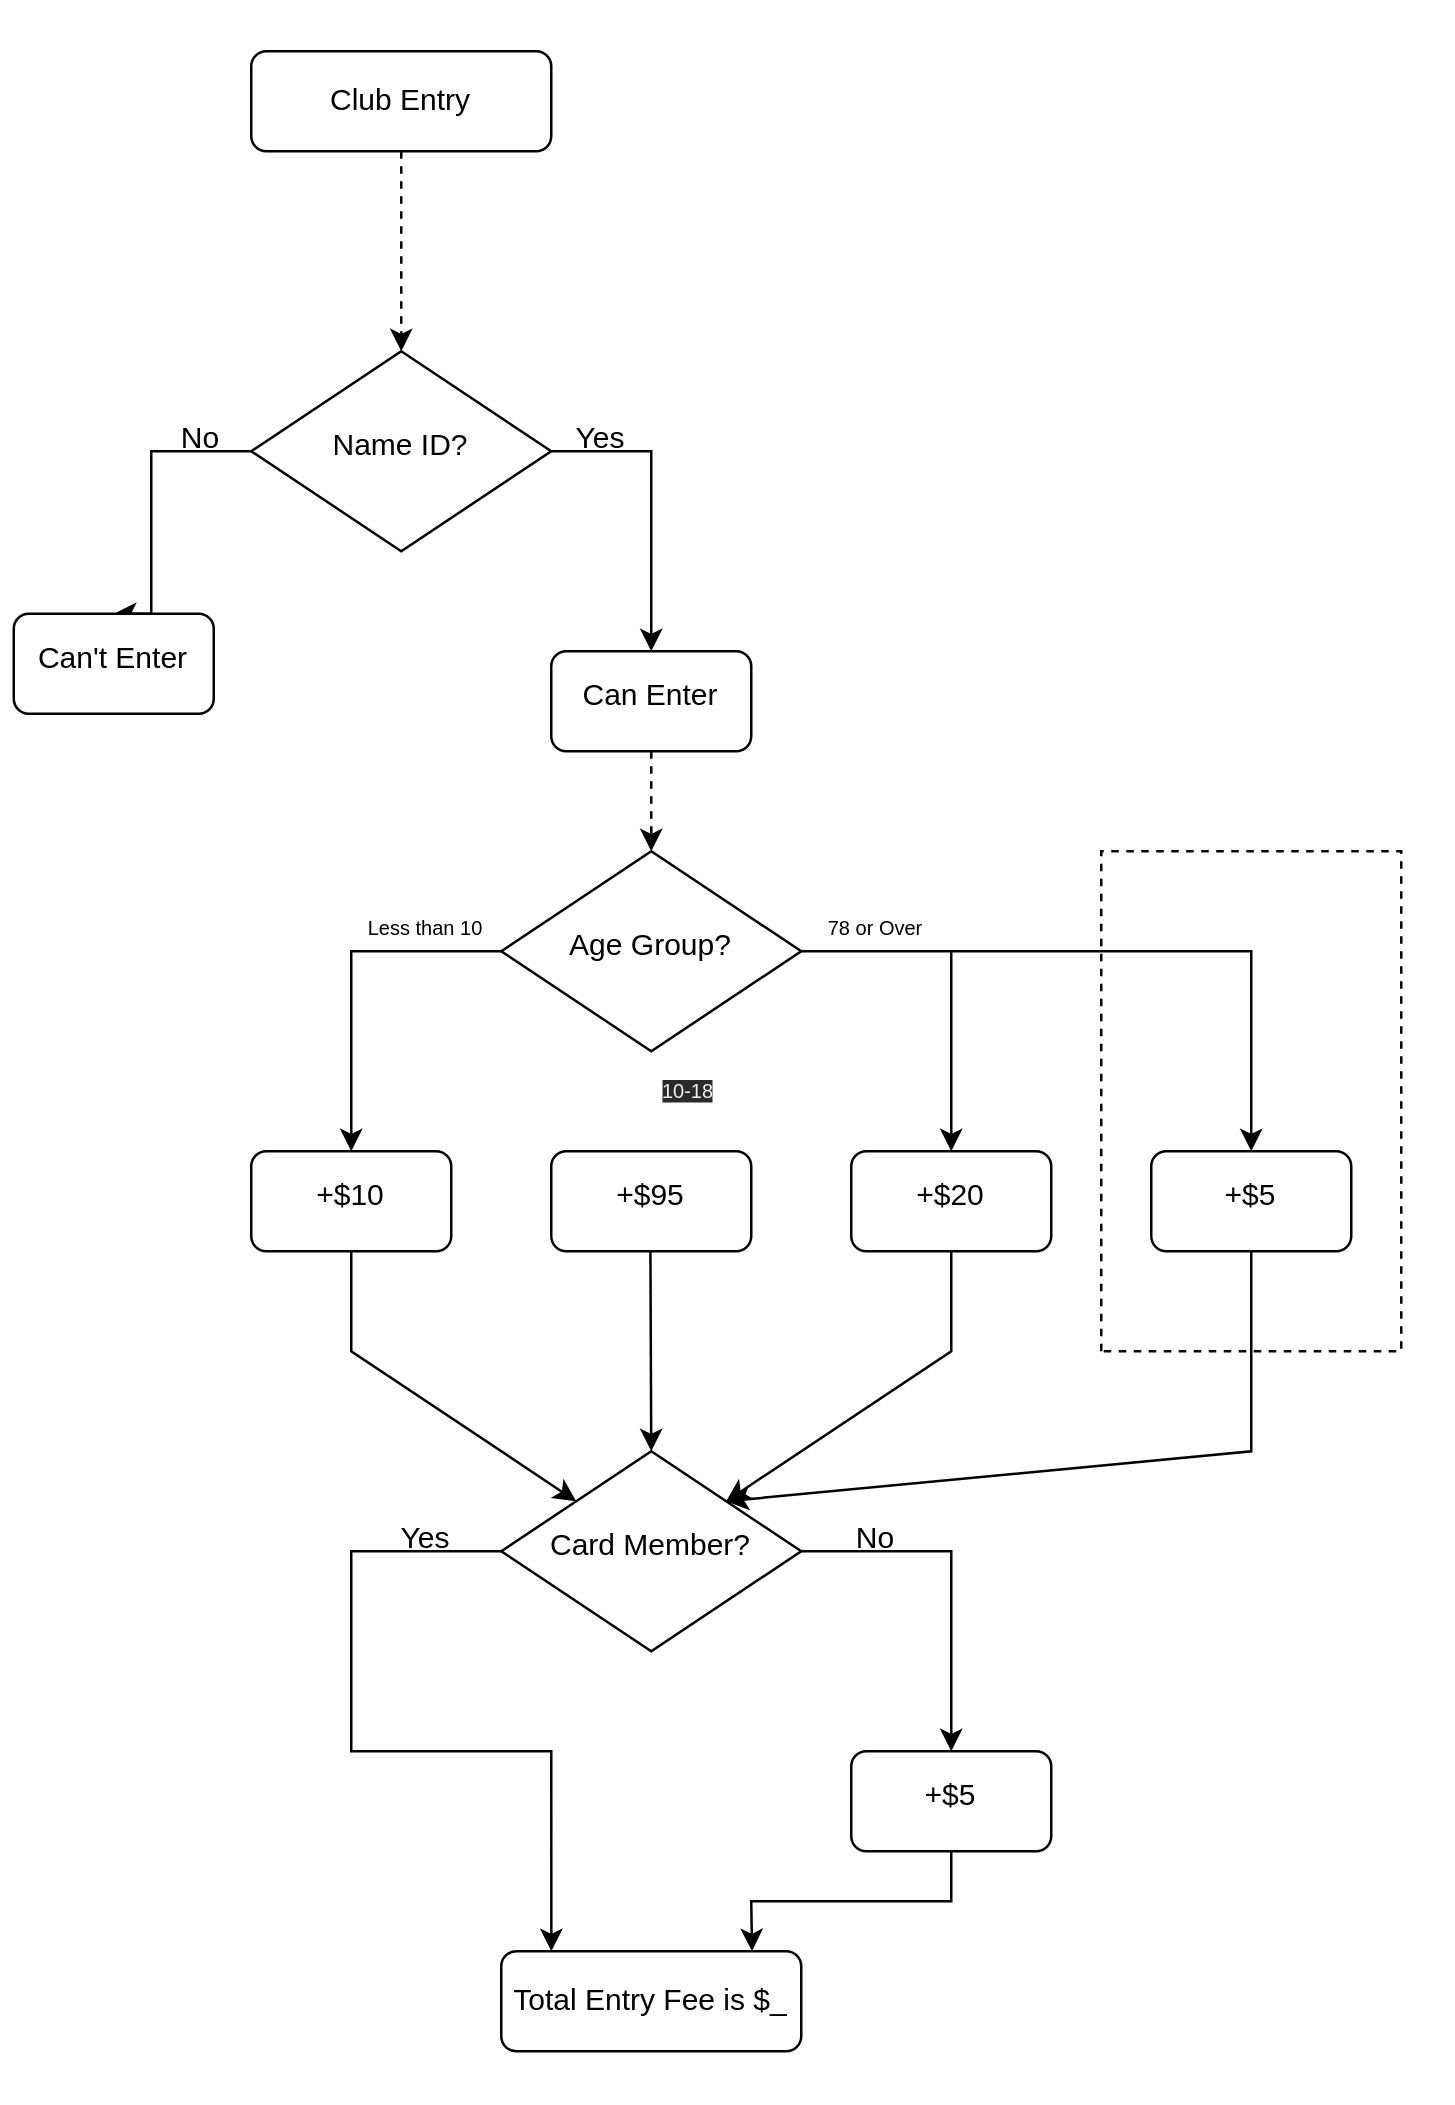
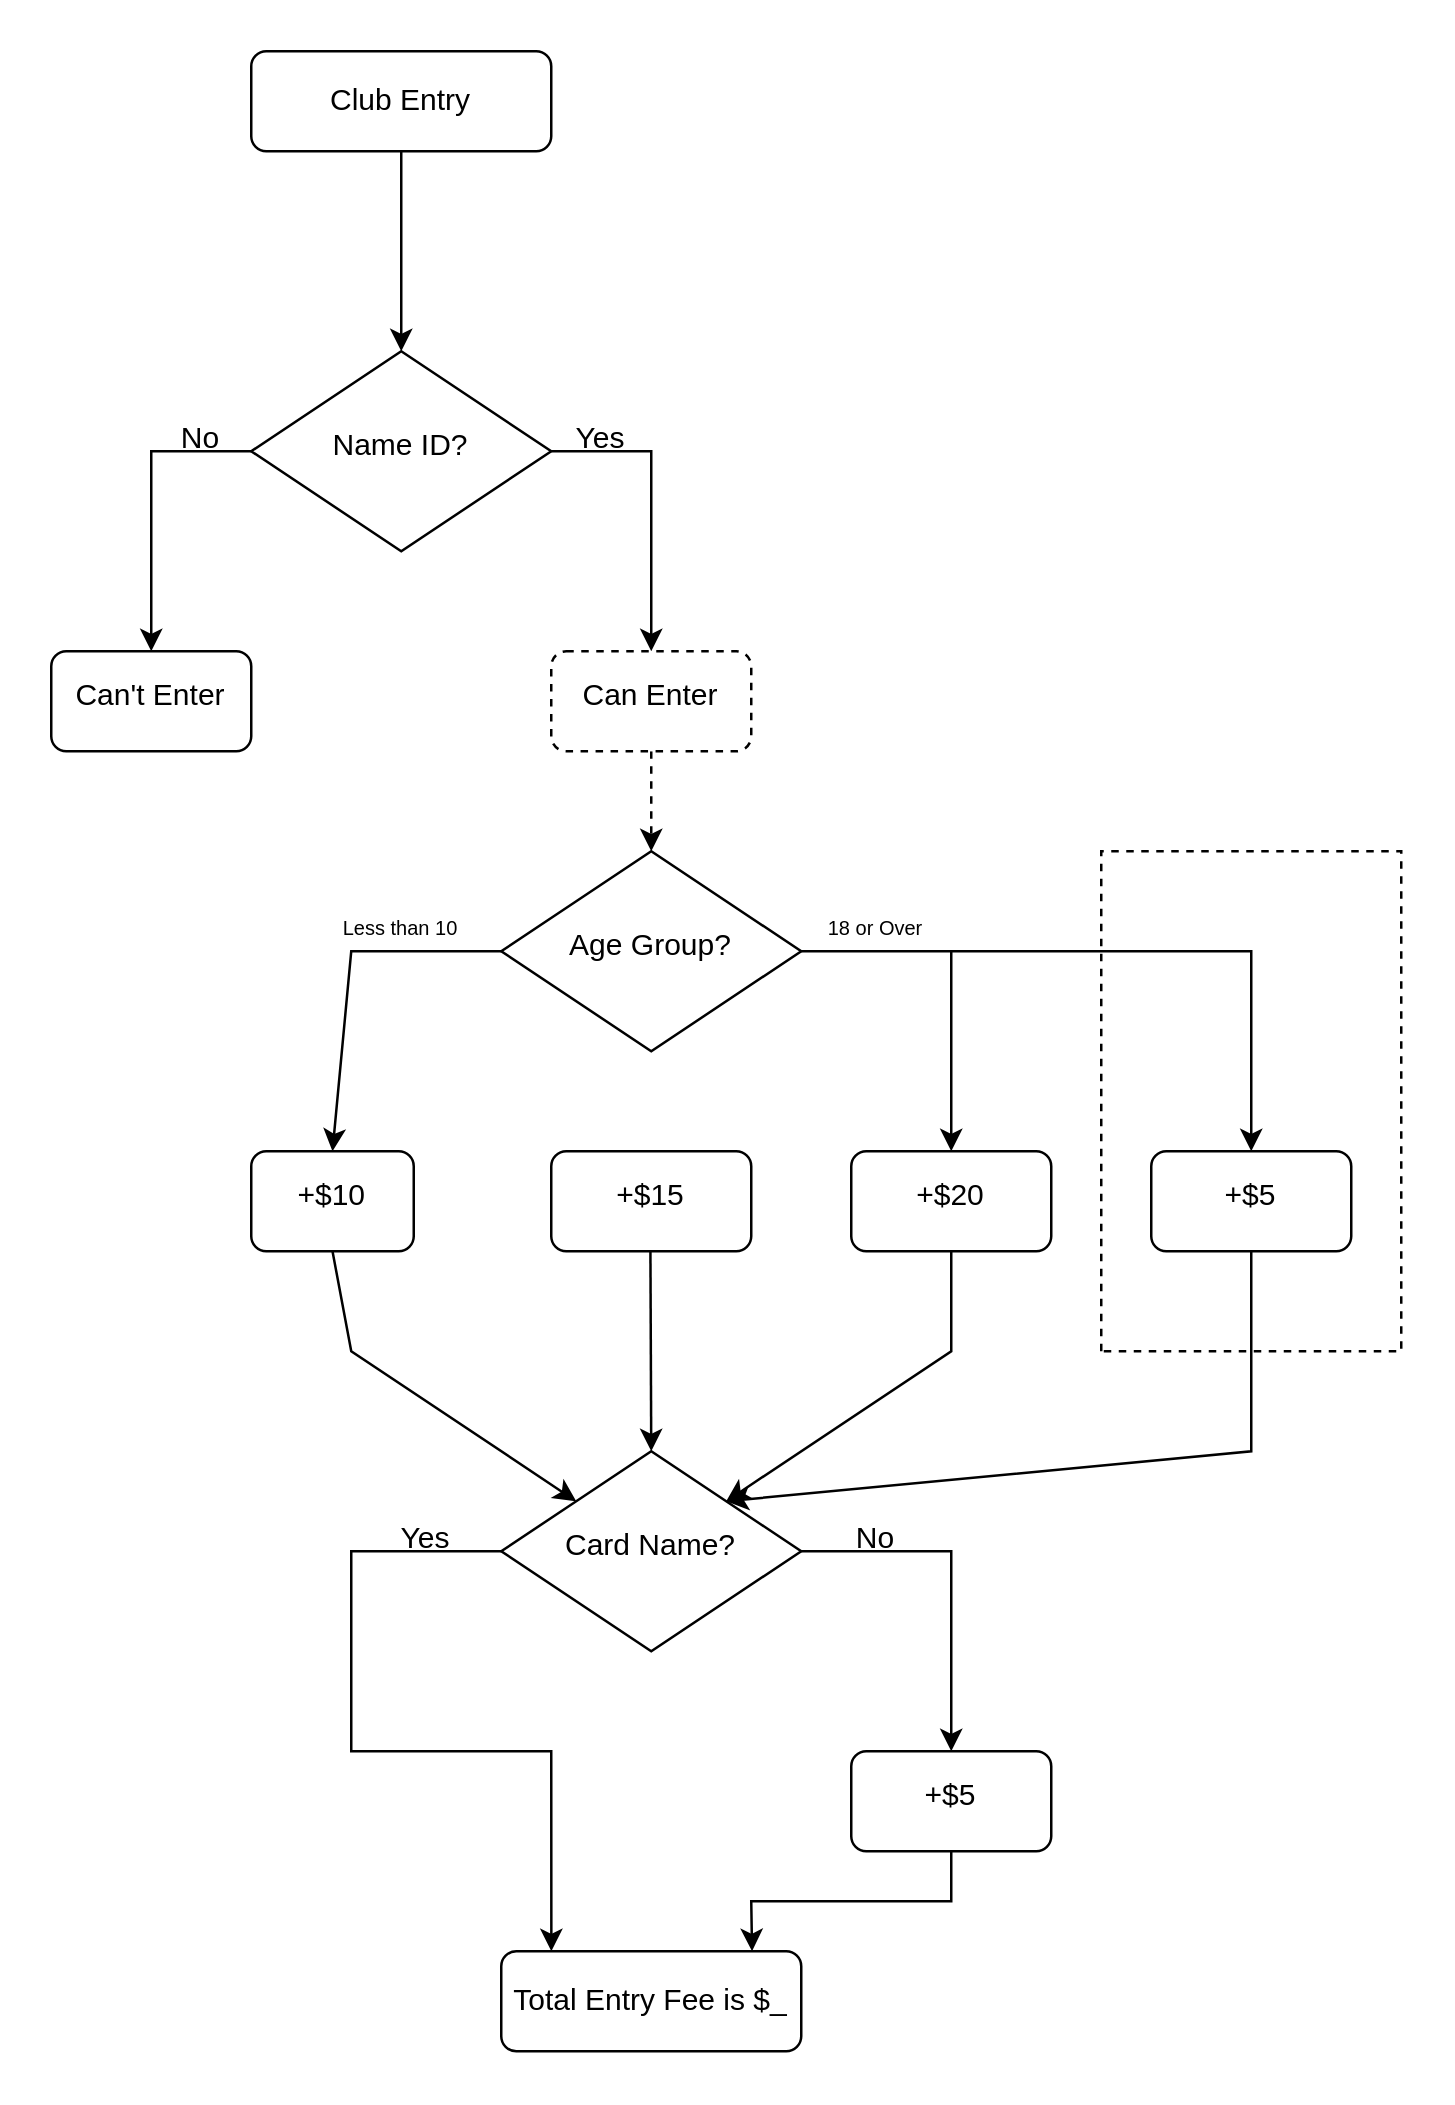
edge "Club Entry" -> "Name ID?": style dashed -> solid
node "Can't Enter": moved (114, 664) -> (151, 701)
node "Can Enter": style solid -> dashed
node "Less than 10": moved (426, 926) -> (401, 926)
node "78 or Over": label "78 or Over" -> "18 or Over"
node "10-18": removed
node "+$95": label "+$95" -> "+$15"
node "+$10": size 200x100 -> 163x100
node "Card Member?": label "Card Member?" -> "Card Name?"
